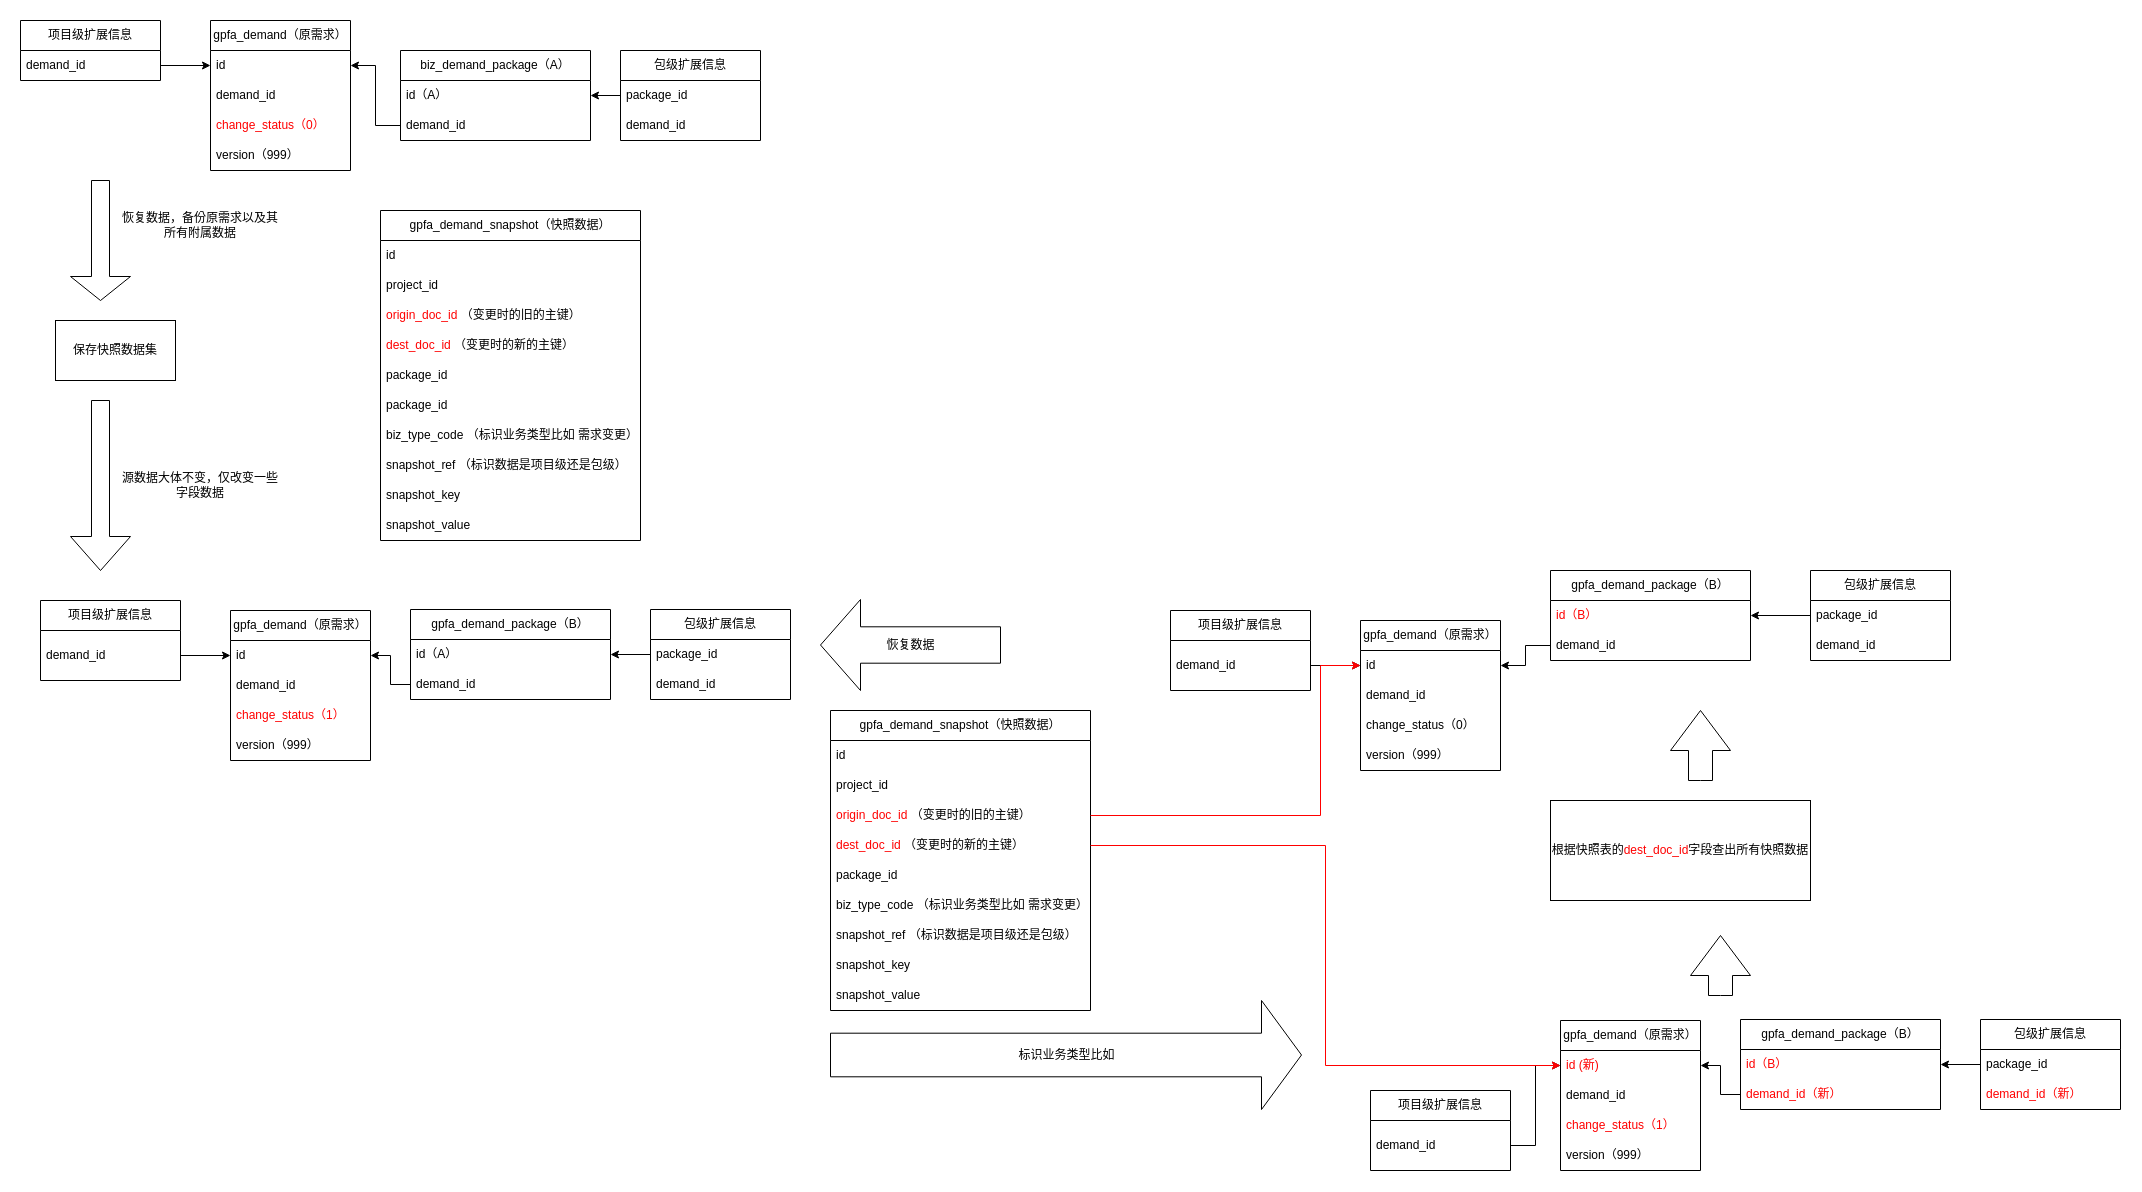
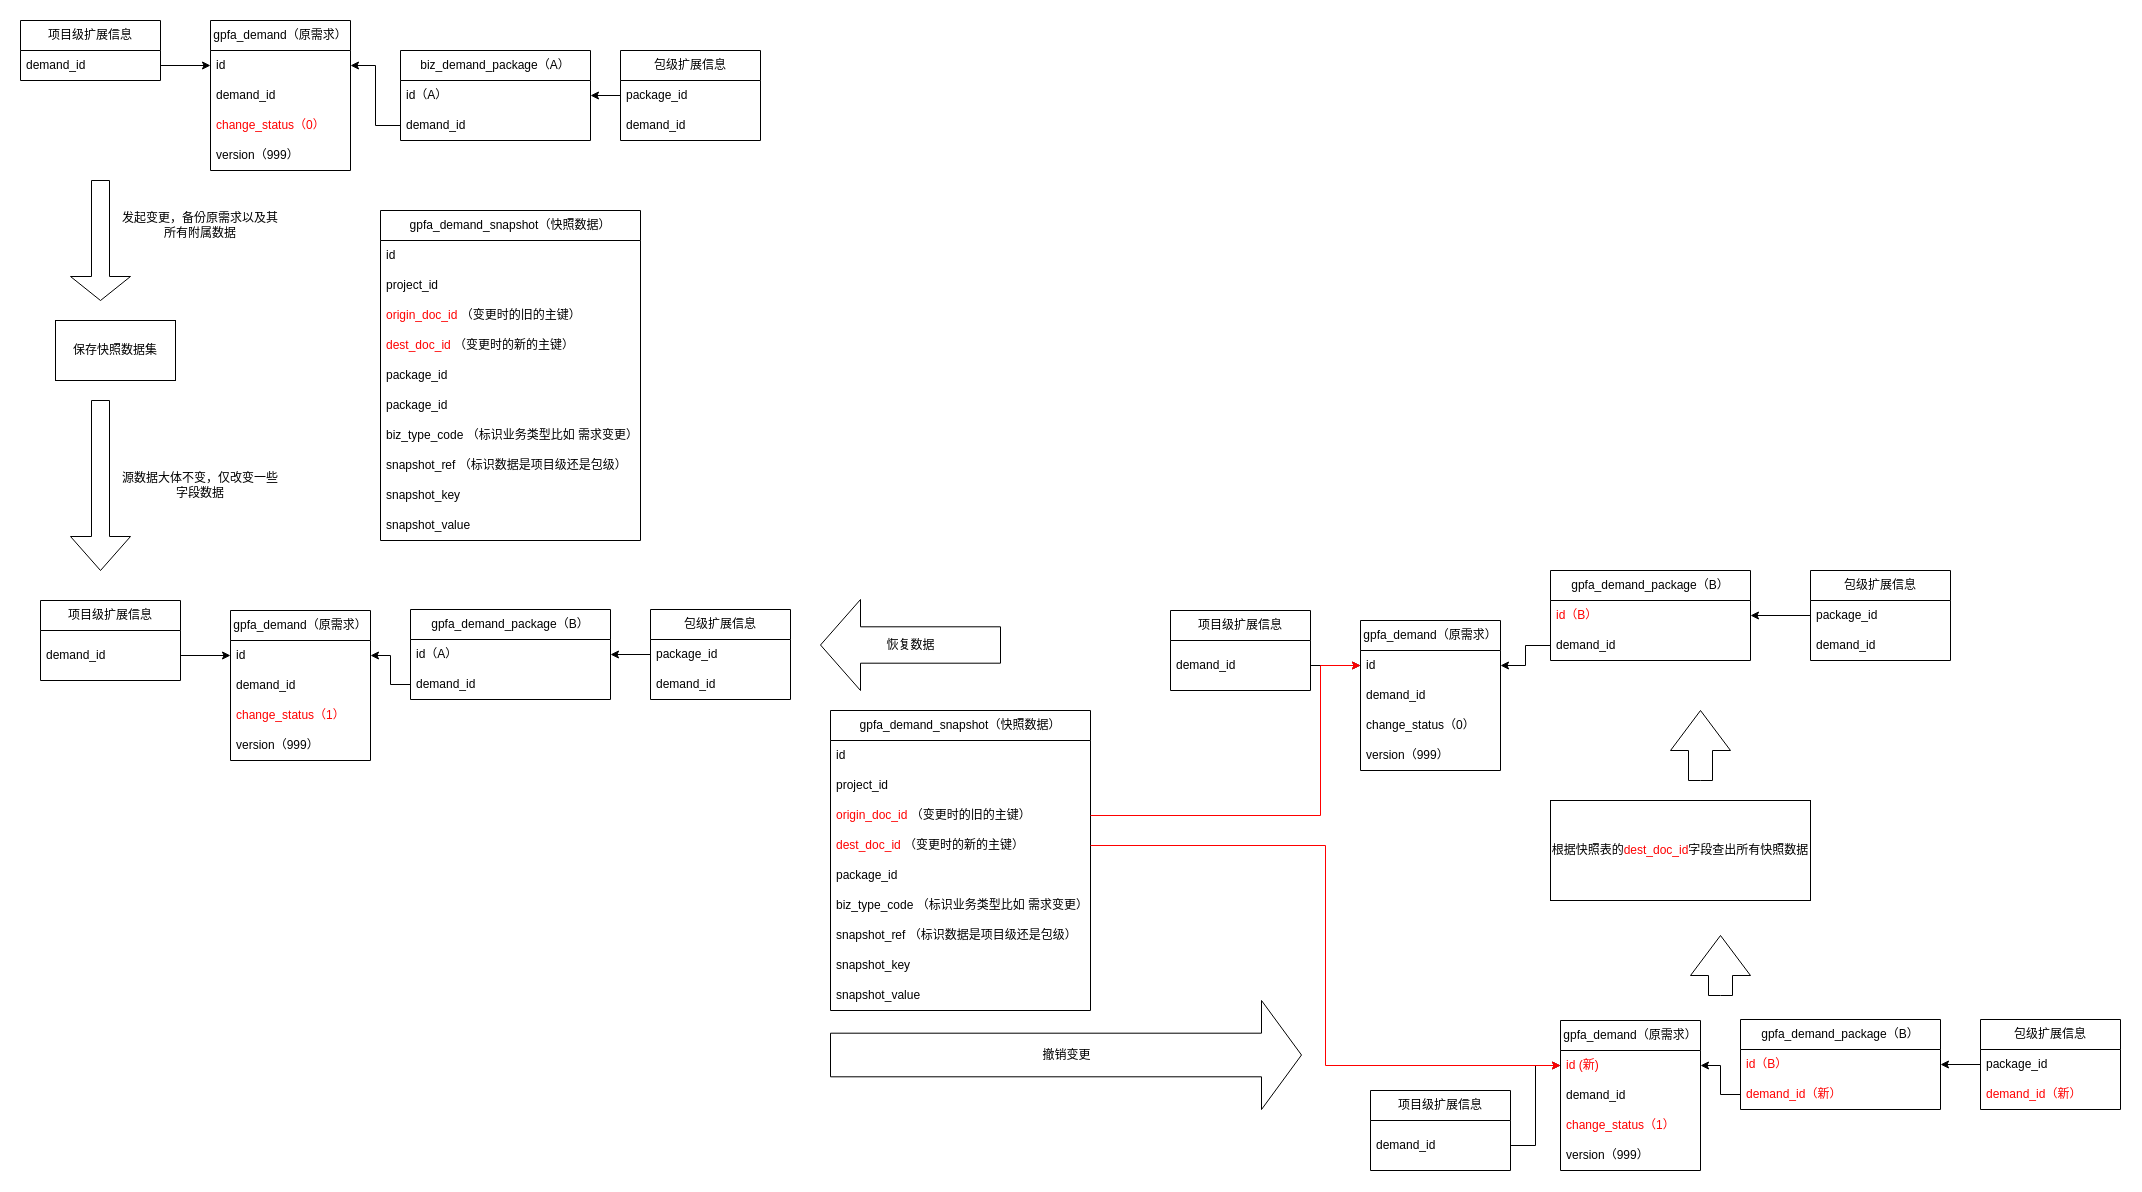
node "恢复数据，备份原需求以及其所有附属数据": label "恢复数据，备份原需求以及其所有附属数据" -> "发起变更，备份原需求以及其所有附属数据"
node "标识业务类型比如": label "标识业务类型比如" -> "撤销变更"
